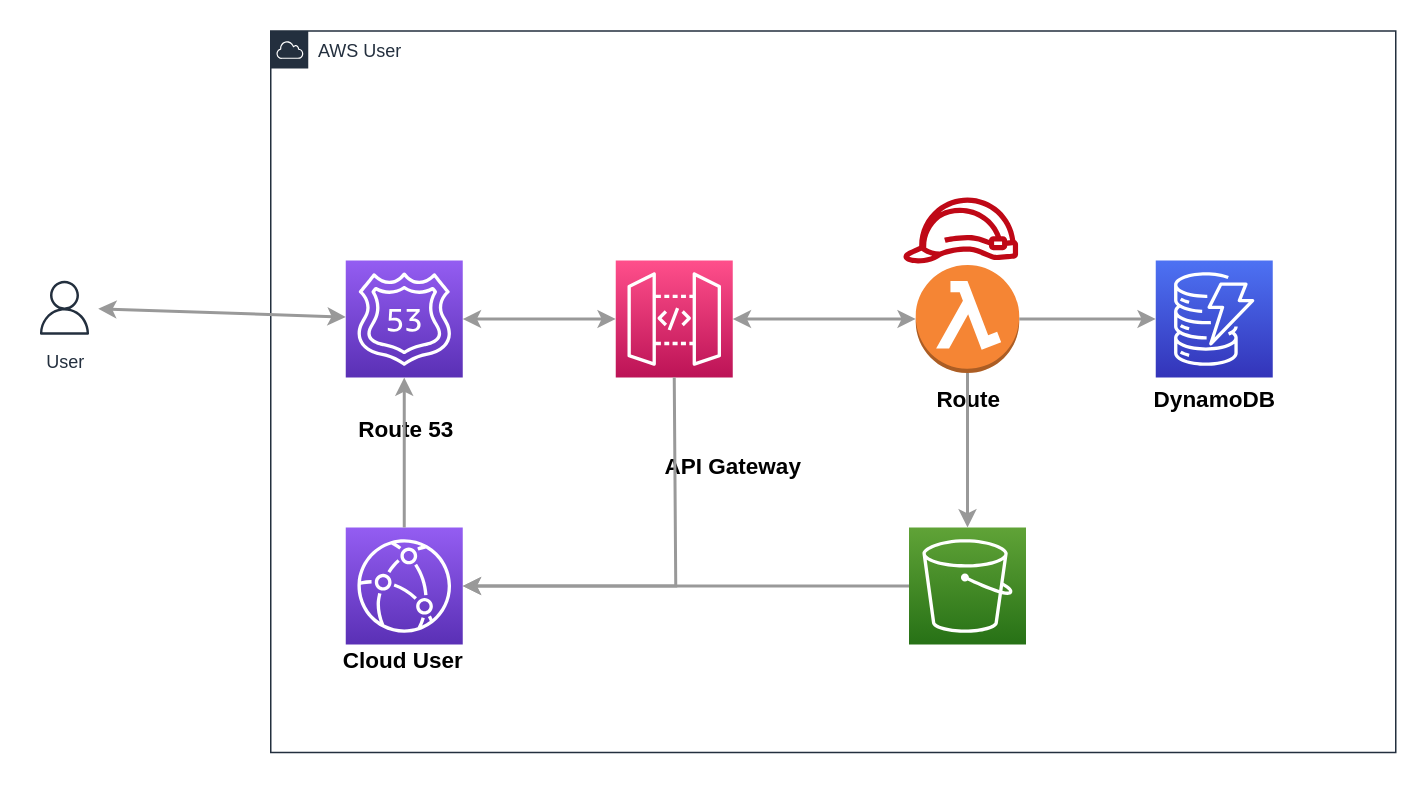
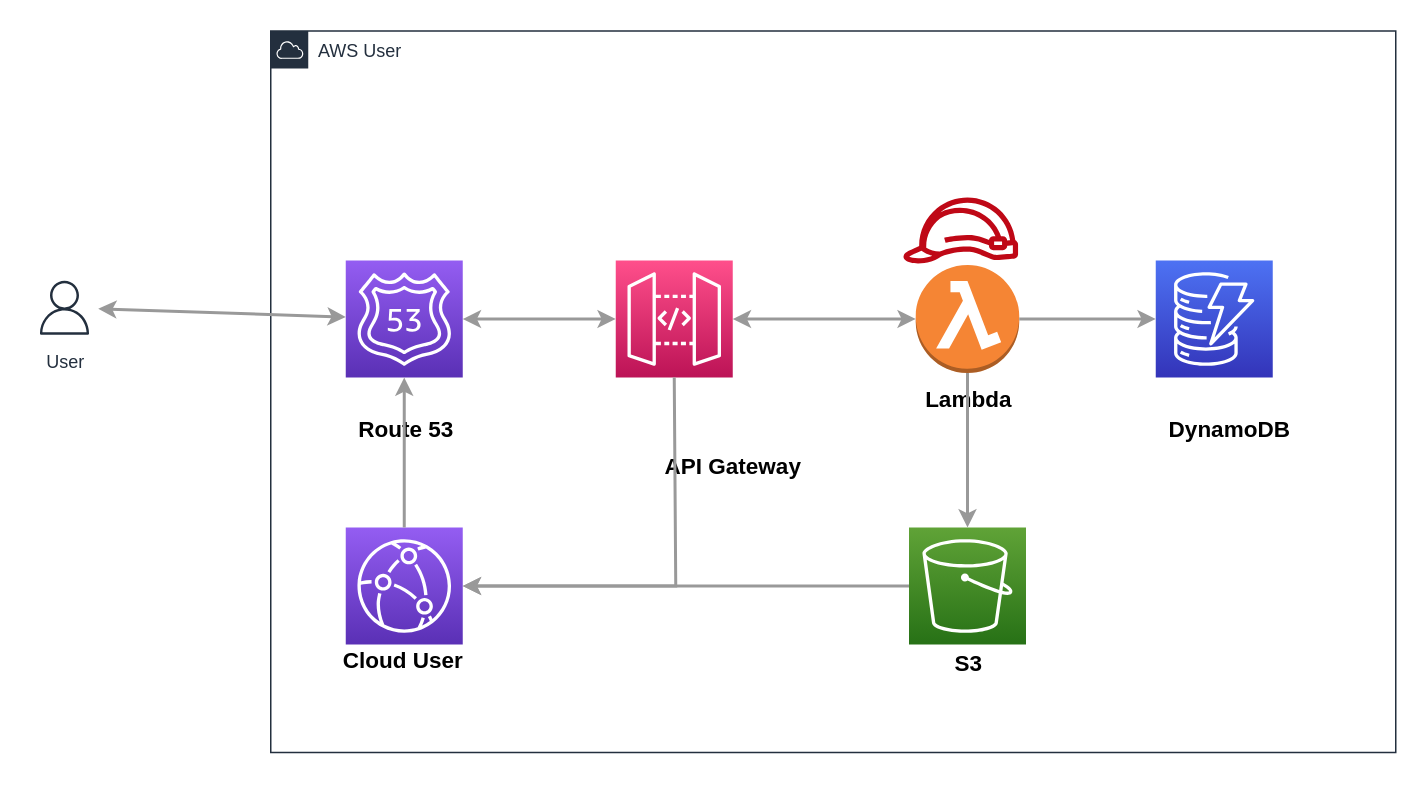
node "Route": label "Route" -> "Lambda"
node "DynamoDB": moved (1214, 398) -> (1229, 428)
node "S3": added
